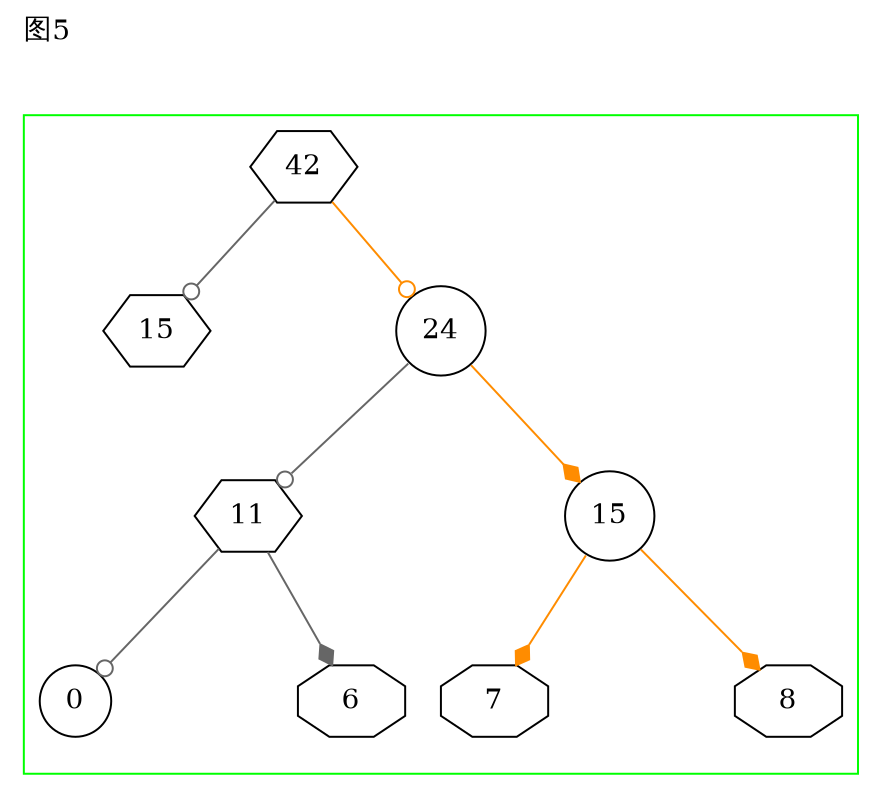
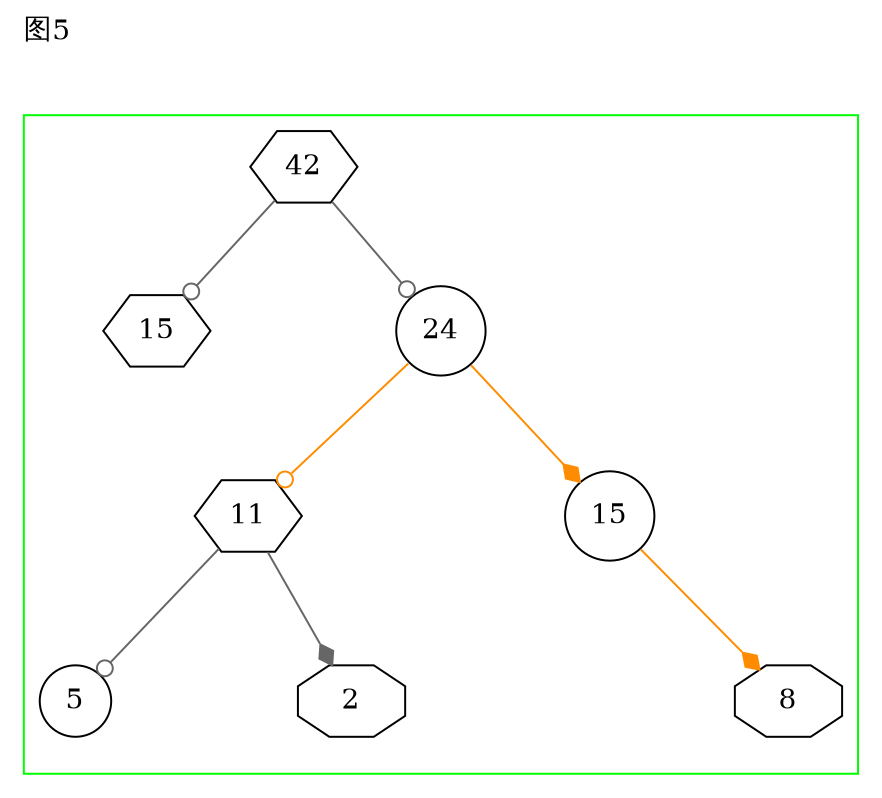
edge "42" -> "24": color darkorange -> gray40
edge "24" -> "11": color gray40 -> darkorange
node "0": label "0" -> "5"
node "6": label "6" -> "2"
node "7": removed
